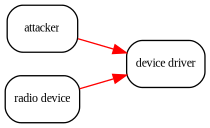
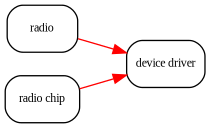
node "attacker": label "attacker" -> "radio"
node "radio device": label "radio device" -> "radio chip"
